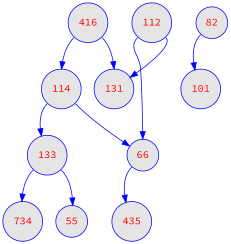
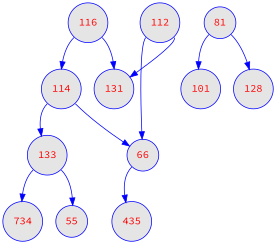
node "416": label "416" -> "116"
node "82": label "82" -> "81"
node "128": added
